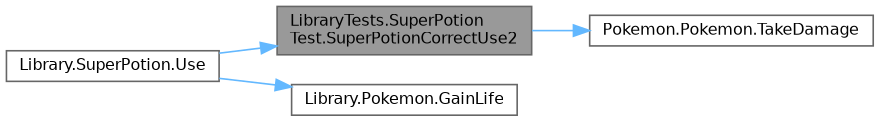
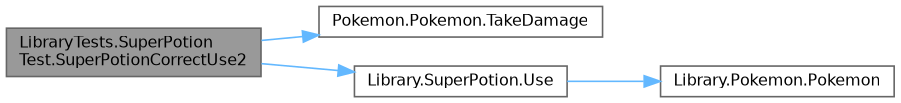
edge "Library.SuperPotion.Use" -> "LibraryTests.SuperPotion Test.SuperPotionCorrectUse2": reversed
node "Library.Pokemon.GainLife": label "Library.Pokemon.GainLife" -> "Library.Pokemon.Pokemon"
